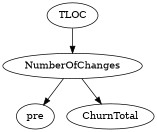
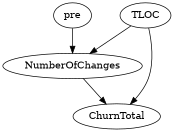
edge "TLOC" -> "ChurnTotal": added
edge "NumberOfChanges" -> "pre": reversed
